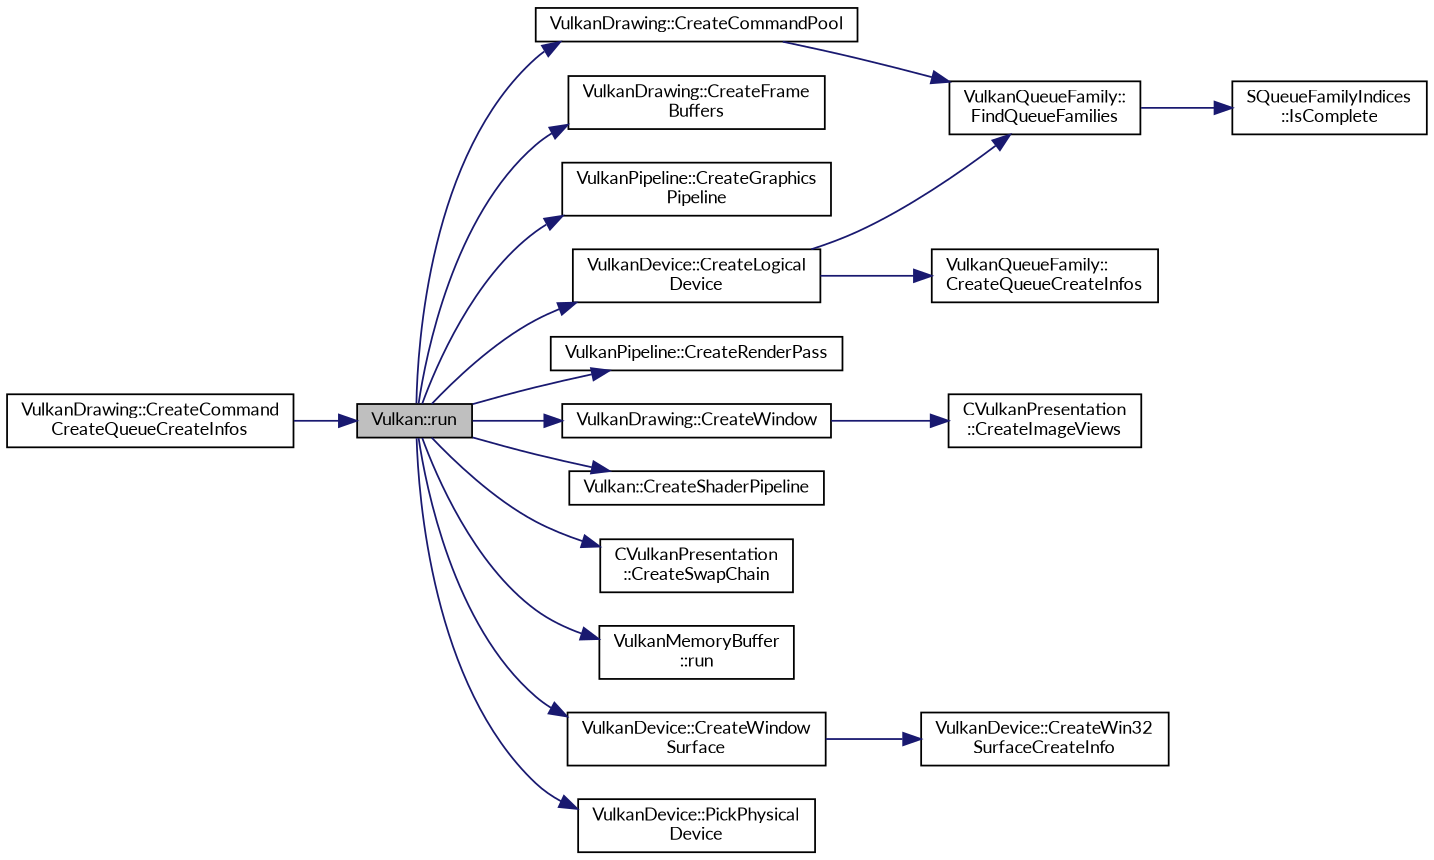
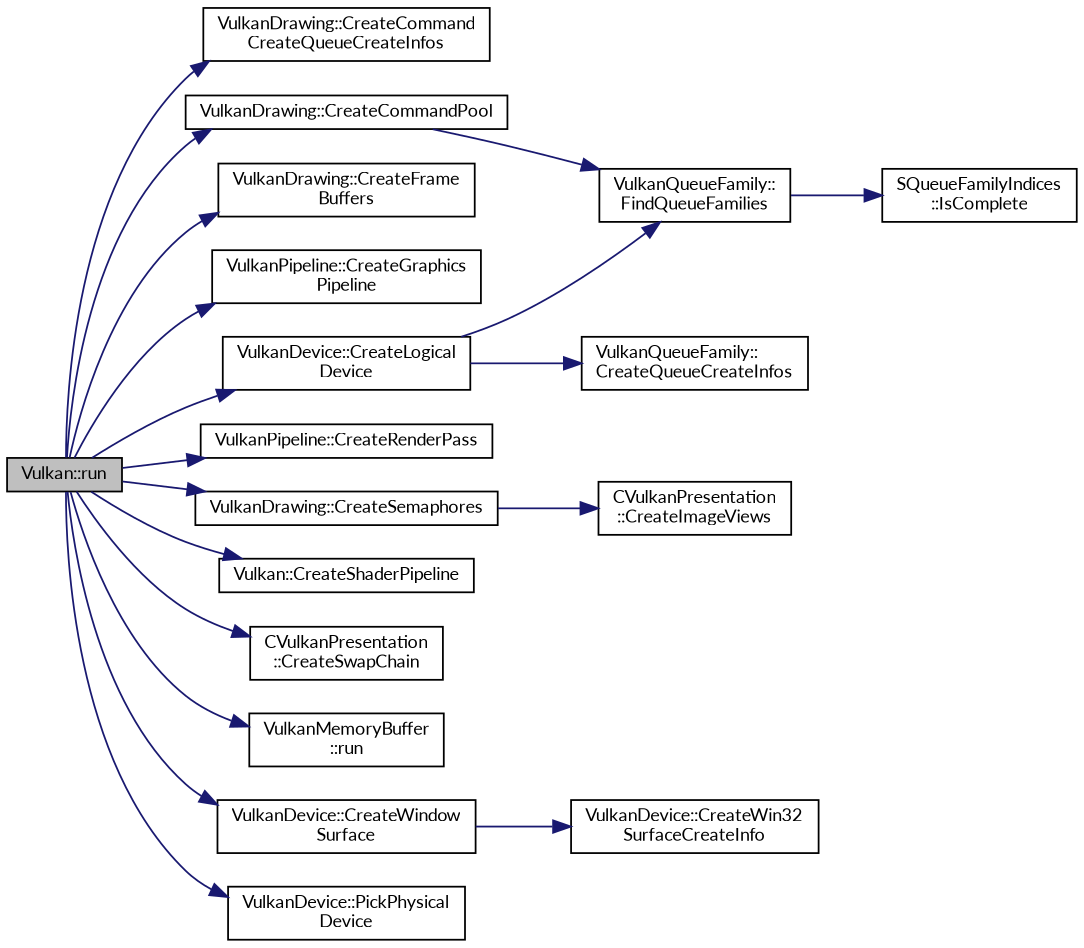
edge "VulkanDrawing::CreateCommand CreateQueueCreateInfos" -> "Vulkan::run": reversed
node "VulkanDrawing::CreateWindow": label "VulkanDrawing::CreateWindow" -> "VulkanDrawing::CreateSemaphores"
